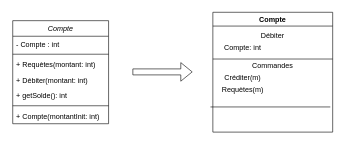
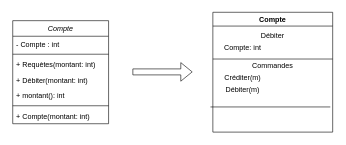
node "Requètes(m)": label "Requètes(m)" -> "Débiter(m)"
node "+ getSolde(): int": label "+ getSolde(): int" -> "+ montant(): int"
node "+ Compte(montantInit: int)": label "+ Compte(montantInit: int)" -> "+ Compte(montant: int)"
